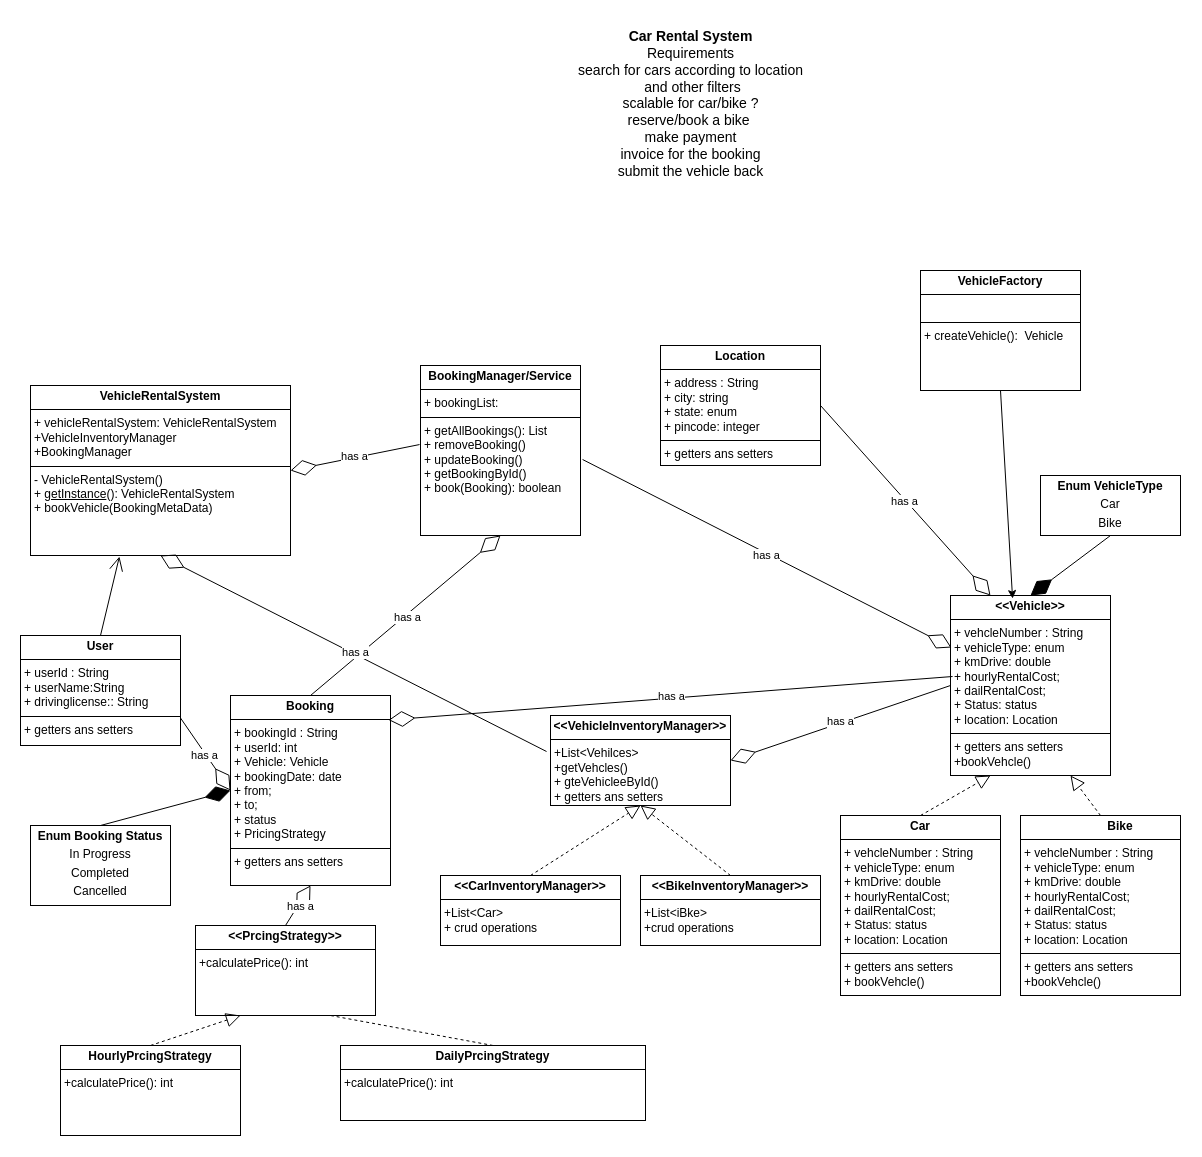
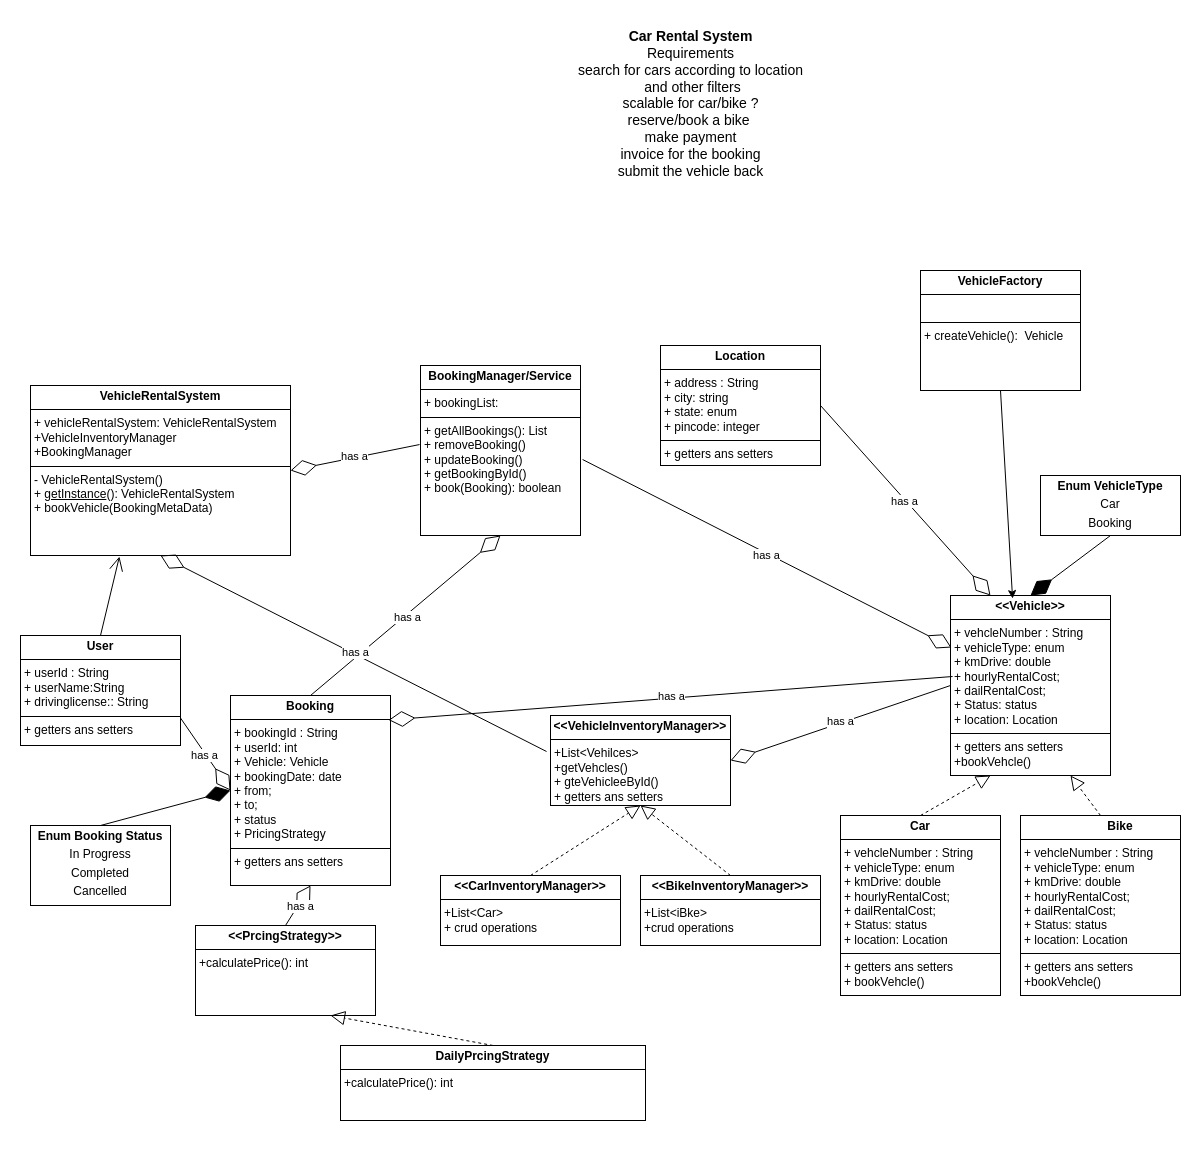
node "Enum VehicleType Car Bike": label "Enum VehicleType Car Bike" -> "Enum VehicleType Car Booking"
edge "<<PrcingStrategy>> +calculatePrice(): int" -- "DailyPrcingStrategy +calculatePrice(): int": arrowhead none -> block
edge "HourlyPrcingStrategy +calculatePrice(): int" -> "<<PrcingStrategy>> +calculatePrice(): int": removed
node "HourlyPrcingStrategy +calculatePrice(): int": removed
